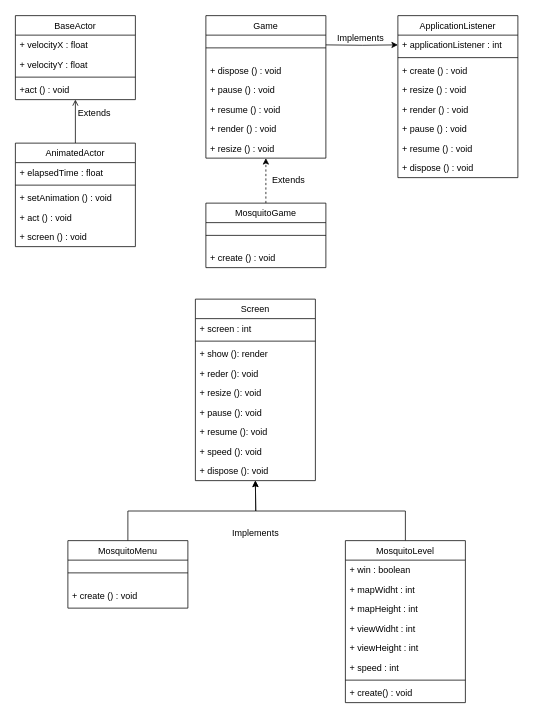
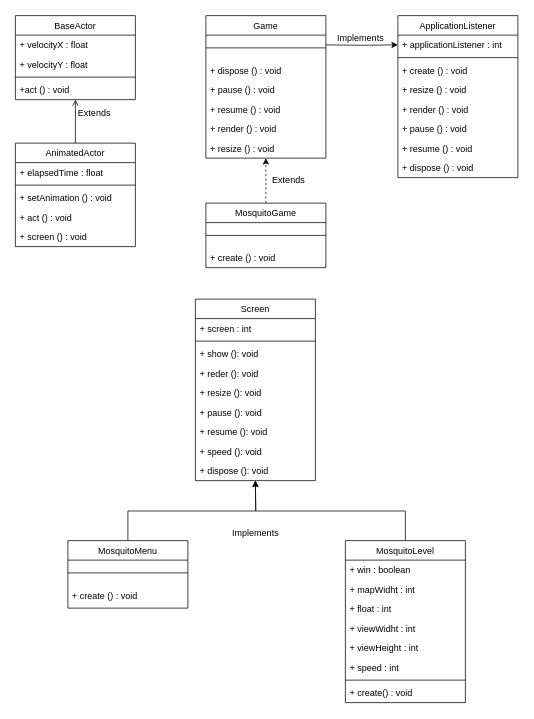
node "+ show (): render": label "+ show (): render" -> "+ show (): void"
node "+ mapHeight : int": label "+ mapHeight : int" -> "+ float : int"
